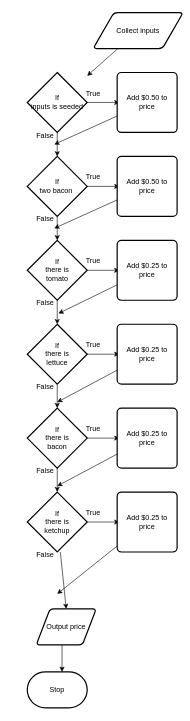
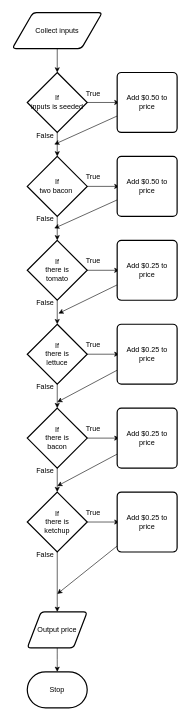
node "Collect inputs": moved (138, 30) -> (57, 30)
node "Output price": moved (66, 627) -> (57, 630)
